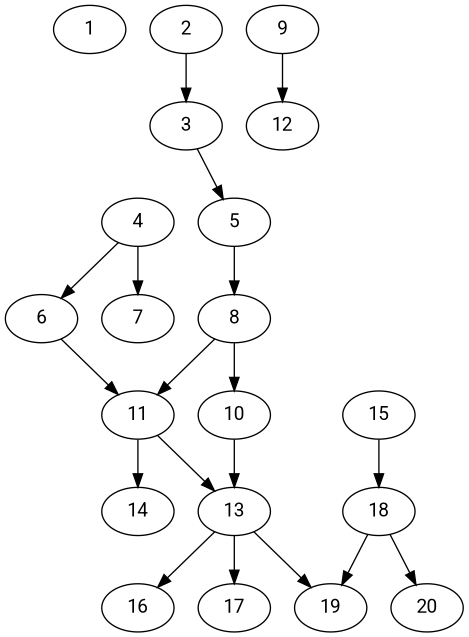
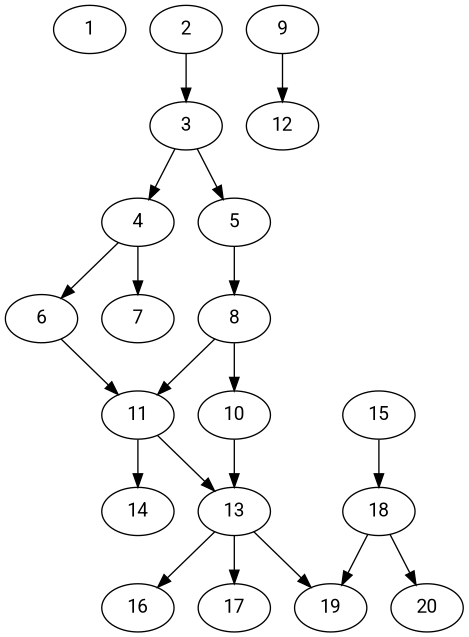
edge "3" -> "4": added
